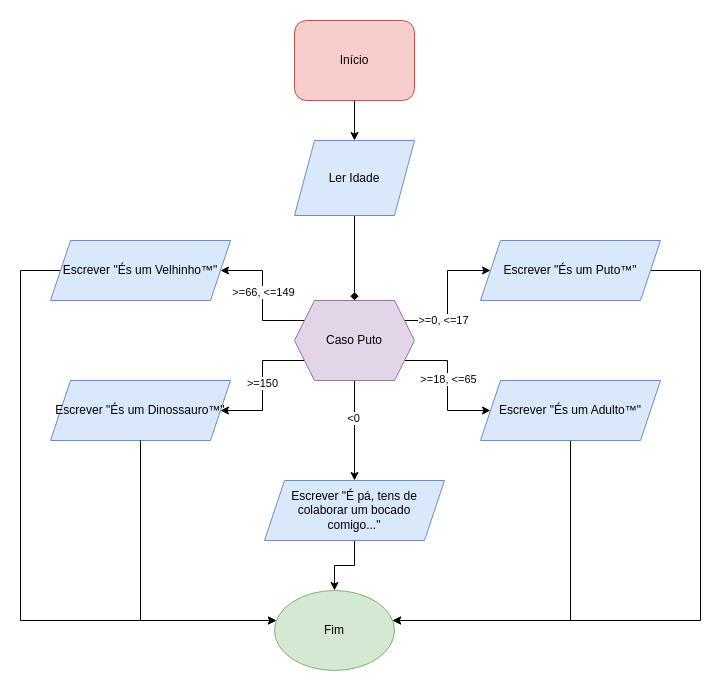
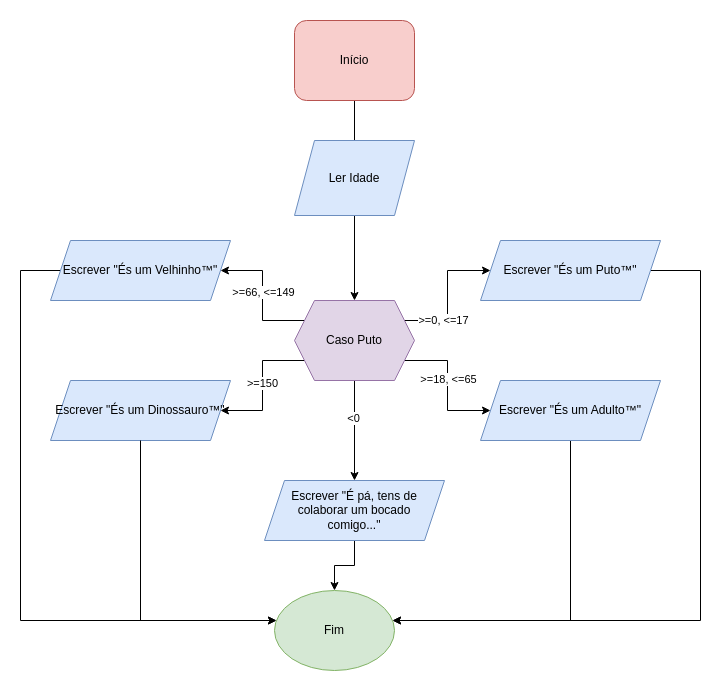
edge "Início" -> "Ler Idade": arrowhead classic -> none
edge "Ler Idade" -> "Caso Puto": arrowhead diamond -> classic
